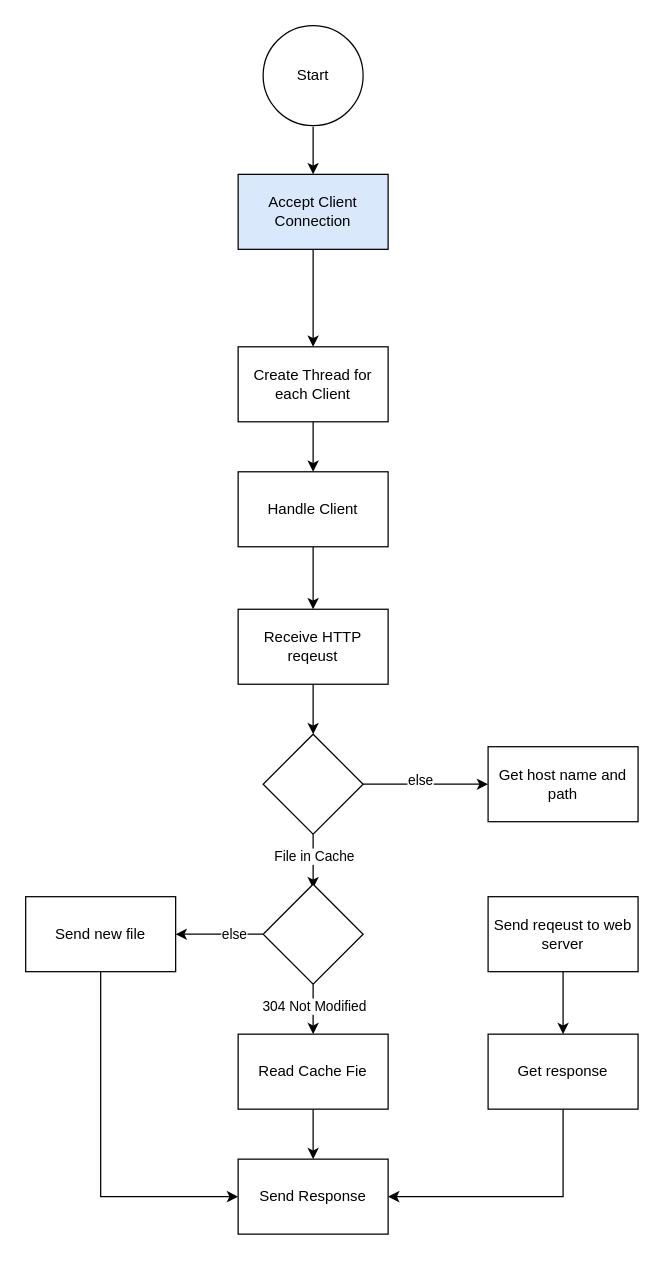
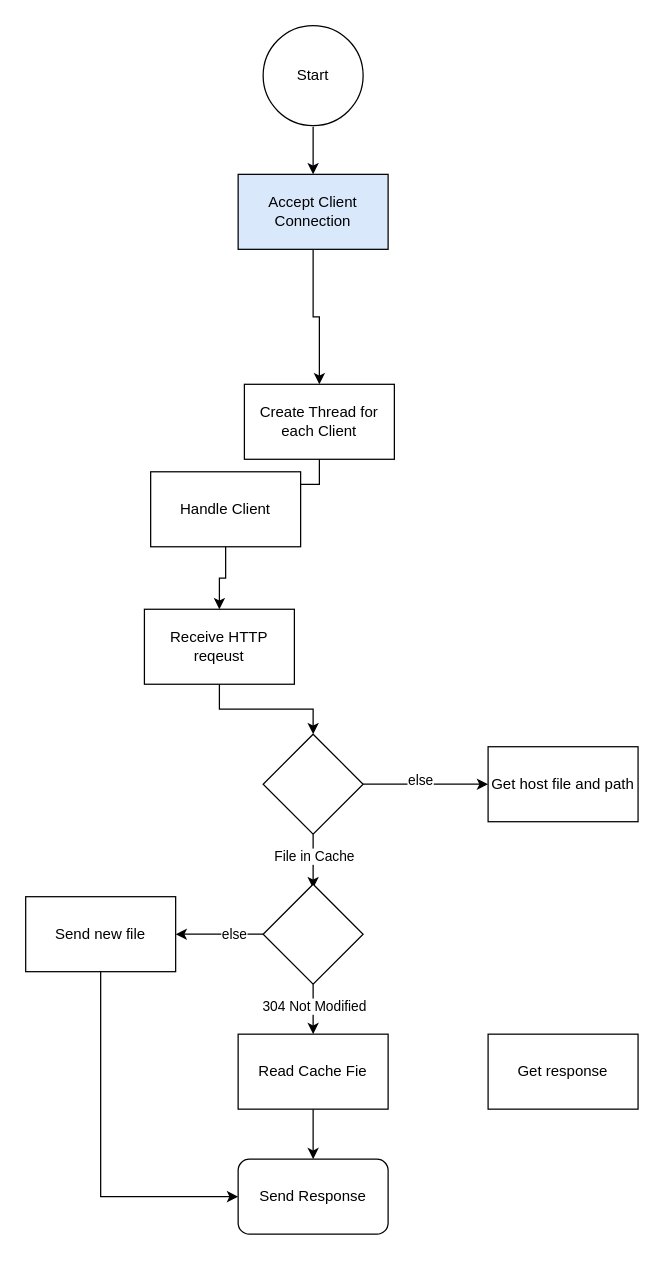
node "Create Thread for each Client": moved (313, 384) -> (319, 422)
node "Handle Client": moved (313, 509) -> (226, 509)
node "Receive HTTP reqeust": moved (313, 647) -> (219, 647)
node "Get host name and path": label "Get host name and path" -> "Get host file and path"
node "Send reqeust to web server": removed
edge "Send reqeust to web server" -> "Get response": removed
node "Send Response": shape rectangle -> rounded rectangle
edge "Get response" -> "Send Response": removed
